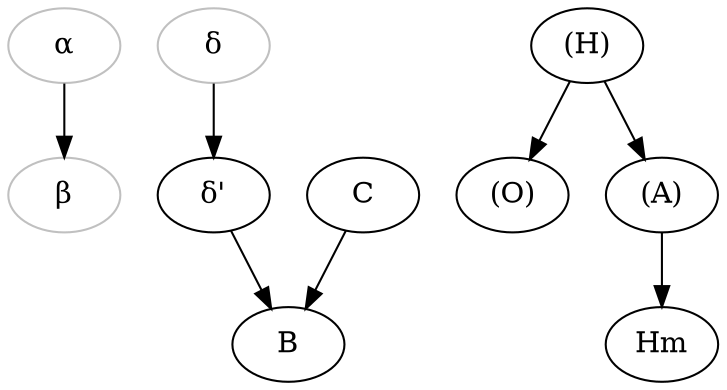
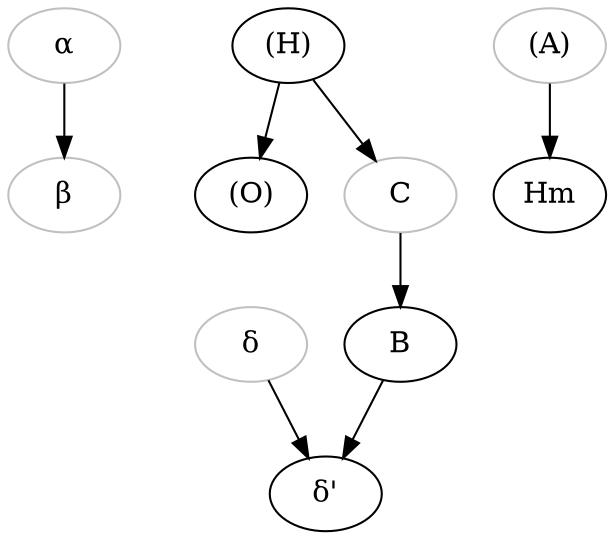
edge "(H)" -> "(A)": now "(H)" -> "C"
node "C": color black -> grey
node "(A)": color black -> grey
edge "δ'" -> "B": reversed
